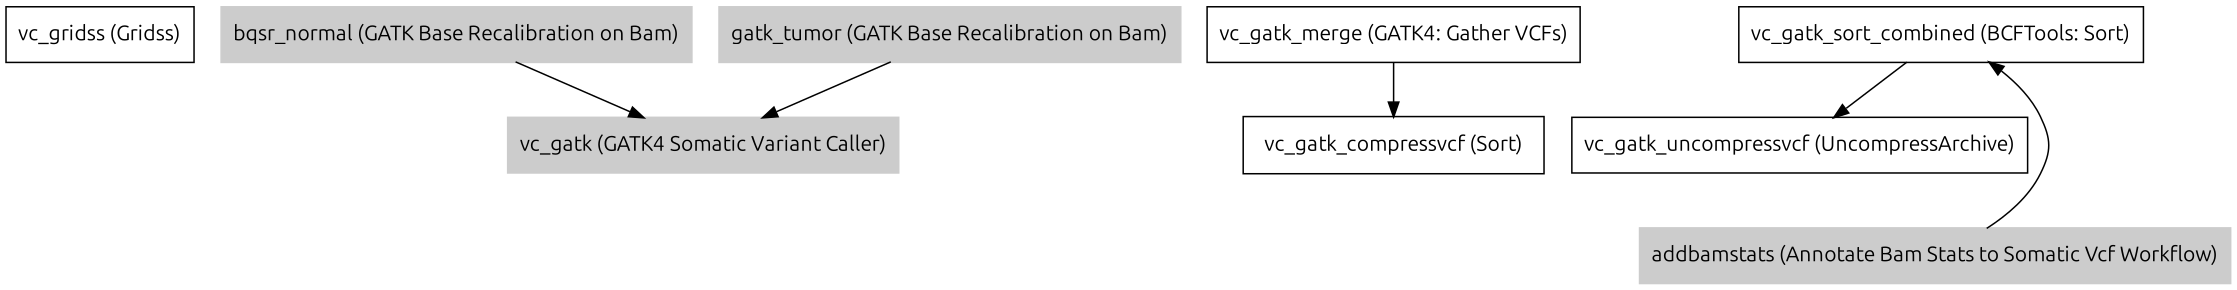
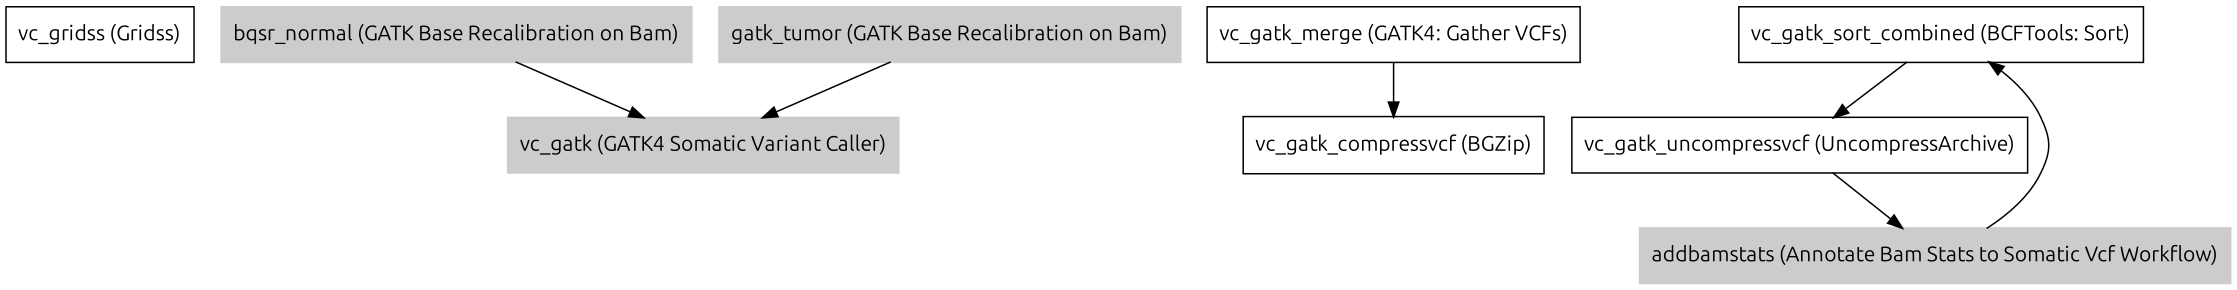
node "vc_gatk_compressvcf (Sort)": label "vc_gatk_compressvcf (Sort)" -> "vc_gatk_compressvcf (BGZip)"
edge "vc_gatk_uncompressvcf (UncompressArchive)" -> "addbamstats (Annotate Bam Stats to Somatic Vcf Workflow)": added
